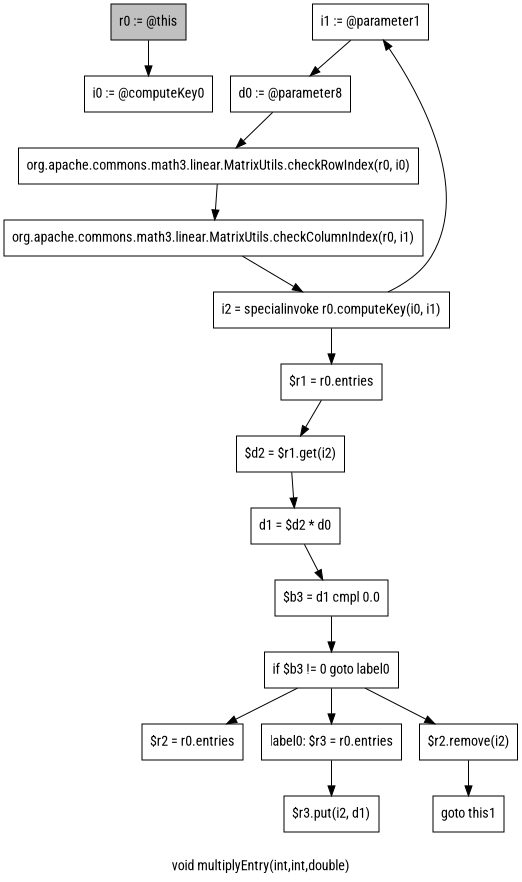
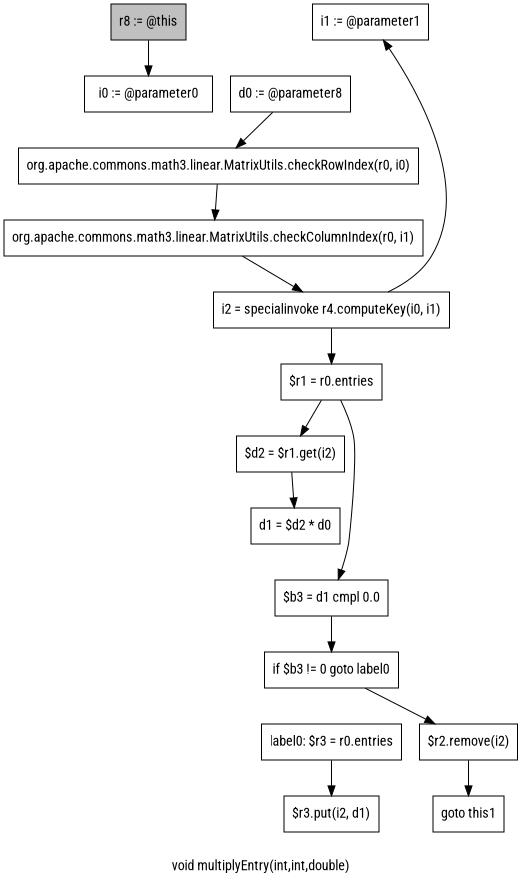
node "r0 := @this": label "r0 := @this" -> "r8 := @this"
edge "i1 := @parameter1" -> "d0 := @parameter8": removed
node "i0 := @computeKey0": label "i0 := @computeKey0" -> "i0 := @parameter0"
node "i2 = specialinvoke r0.computeKey(i0, i1)": label "i2 = specialinvoke r0.computeKey(i0, i1)" -> "i2 = specialinvoke r4.computeKey(i0, i1)"
edge "d1 = $d2 * d0" -> "$b3 = d1 cmpl 0.0": now "$r1 = r0.entries" -> "$b3 = d1 cmpl 0.0"
edge "if $b3 != 0 goto label0" -> "label0: $r3 = r0.entries": removed
node "$r2 = r0.entries": removed
